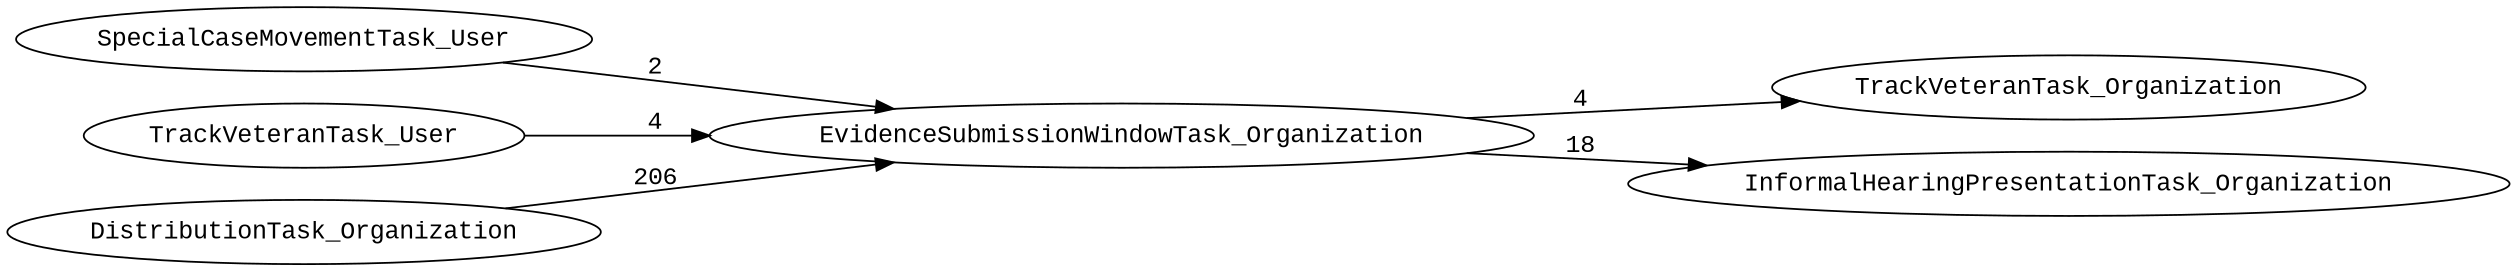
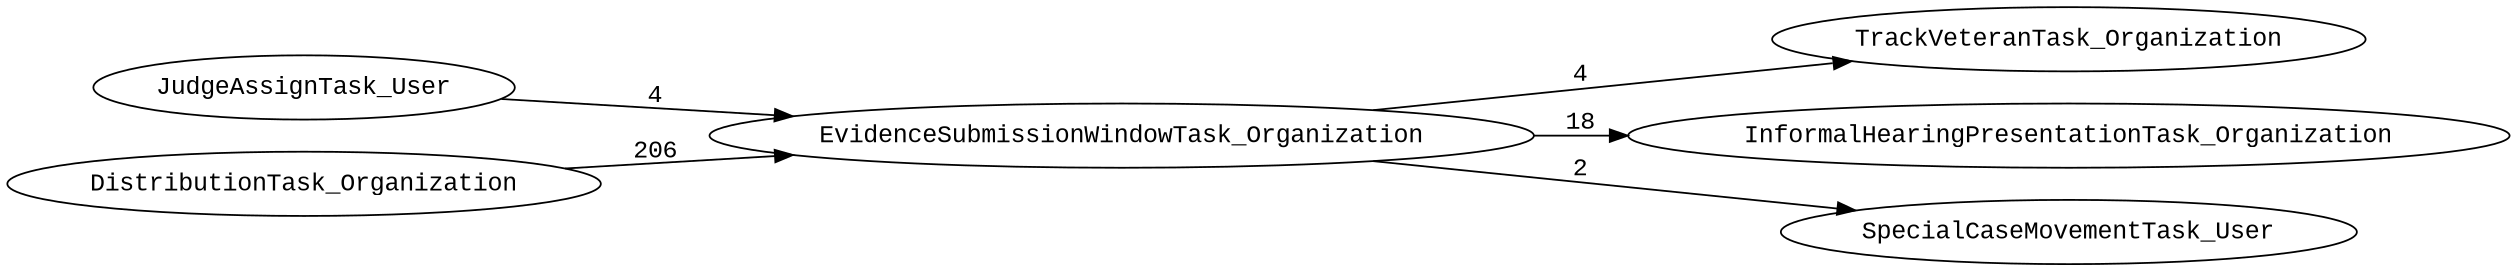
edge "SpecialCaseMovementTask_User" -> "EvidenceSubmissionWindowTask_Organization": reversed
node "TrackVeteranTask_User": label "TrackVeteranTask_User" -> "JudgeAssignTask_User"
